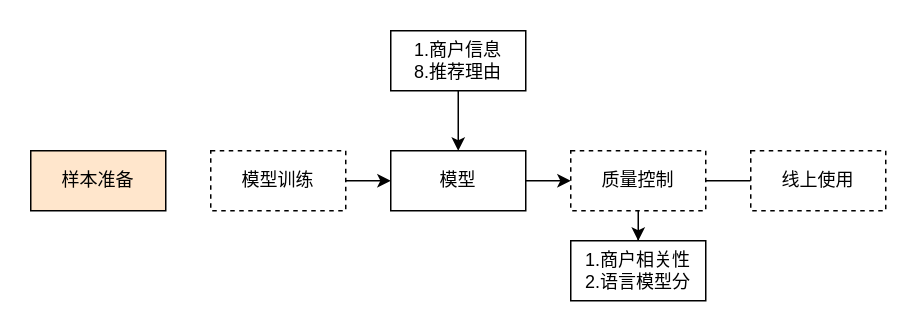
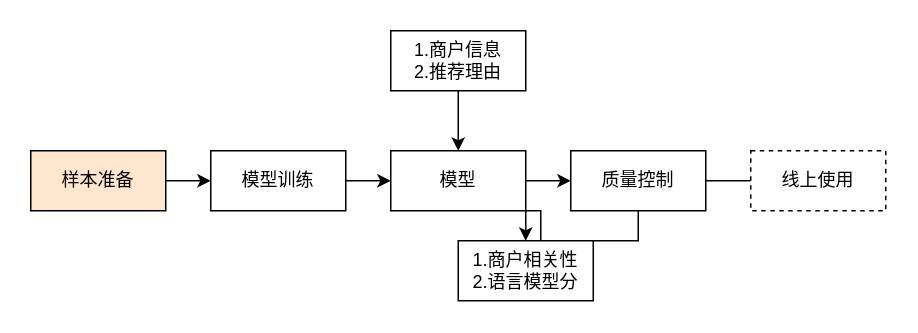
node "1.商户信息 8.推荐理由": label "1.商户信息 8.推荐理由" -> "1.商户信息 2.推荐理由"
edge "样本准备" -> "模型训练": added
node "模型训练": style dashed -> solid
node "质量控制": style dashed -> solid
node "1.商户相关性 2.语言模型分": moved (638, 271) -> (526, 271)
